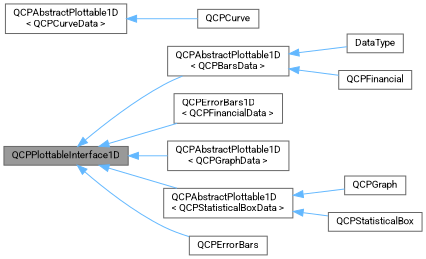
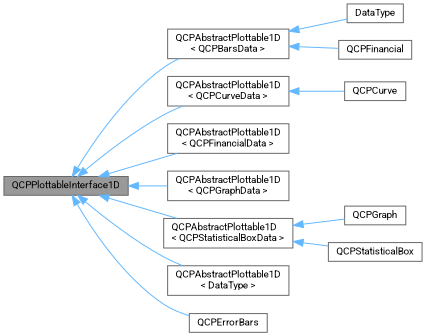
node "QCPErrorBars1D < QCPFinancialData >": label "QCPErrorBars1D < QCPFinancialData >" -> "QCPAbstractPlottable1D < QCPFinancialData >"
edge "QCPAbstractPlottable1D < QCPCurveData >" -> "QCPPlottableInterface1D": added
node "QCPAbstractPlottable1D < DataType >": added
